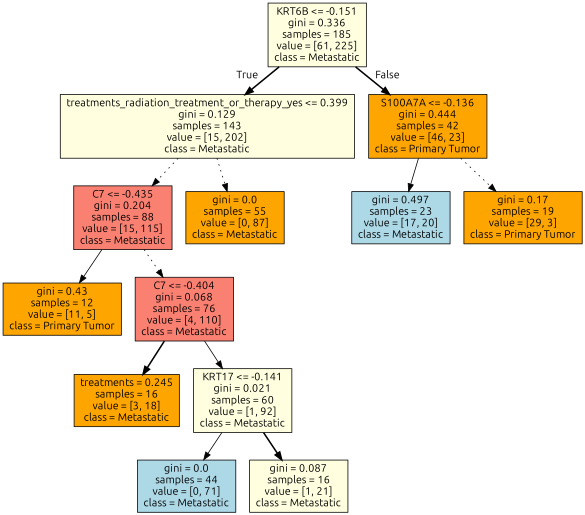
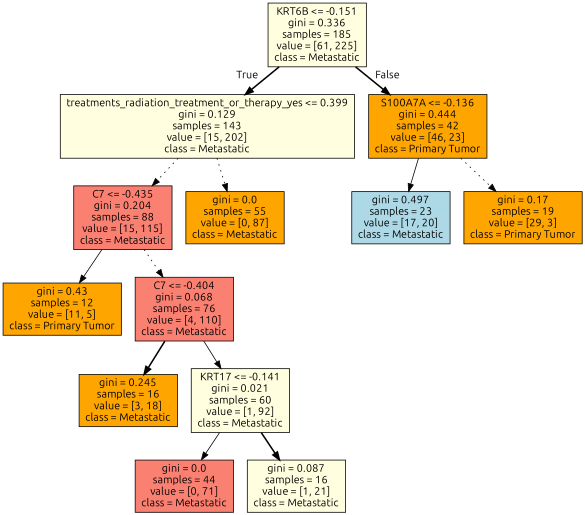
node "treatments = 0.245 samples = 16 value = [3, 18] class = Metastatic": label "treatments = 0.245 samples = 16 value = [3, 18] class = Metastatic" -> "gini = 0.245 samples = 16 value = [3, 18] class = Metastatic"
node "gini = 0.0 samples = 44 value = [0, 71] class = Metastatic": fillcolor lightblue -> salmon
